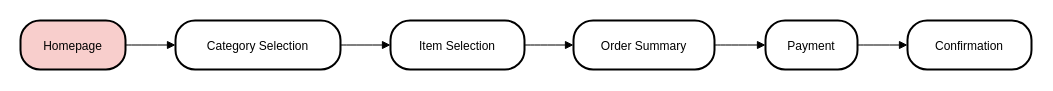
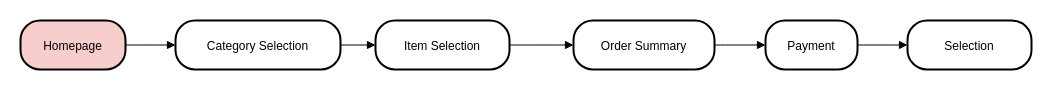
node "Item Selection": moved (458, 45) -> (443, 45)
node "Confirmation": label "Confirmation" -> "Selection"
